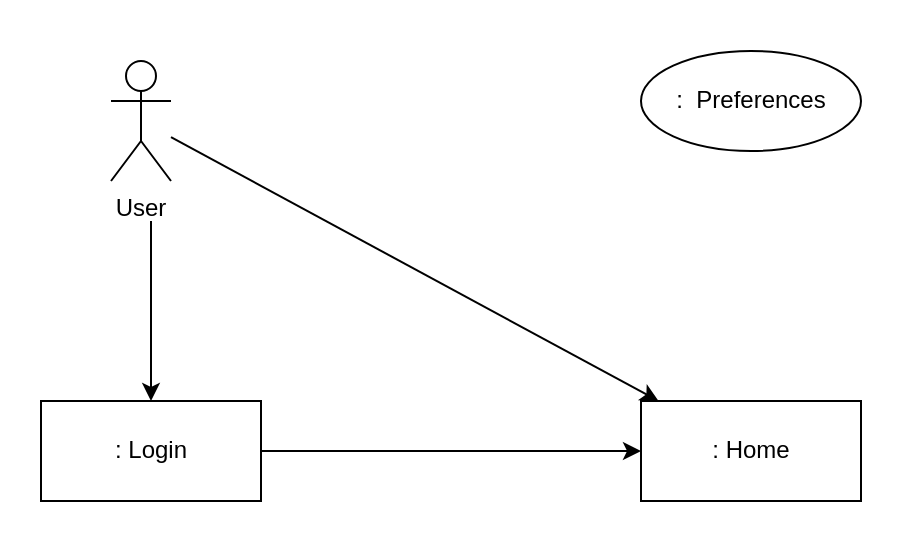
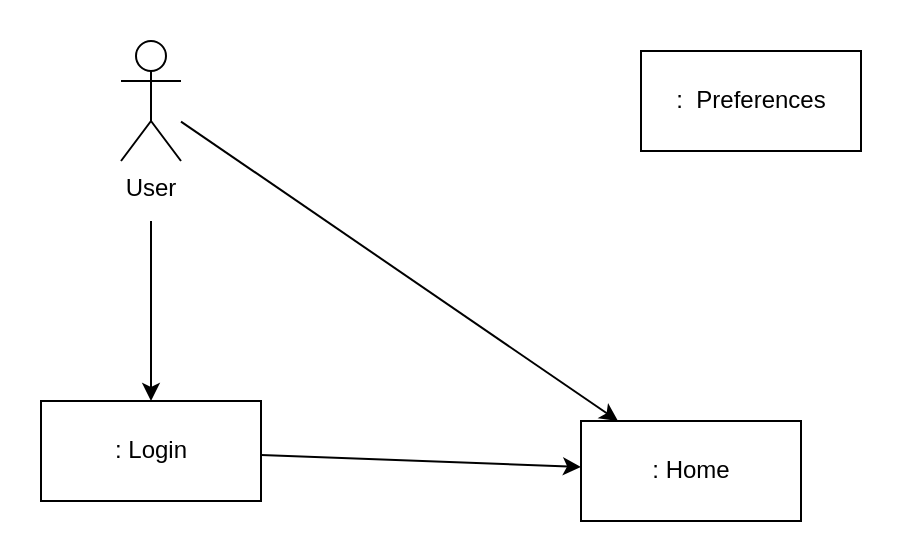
node ": Preferences": shape ellipse -> rectangle
node "User": moved (141, 121) -> (151, 101)
node ": Home": moved (751, 451) -> (691, 471)
